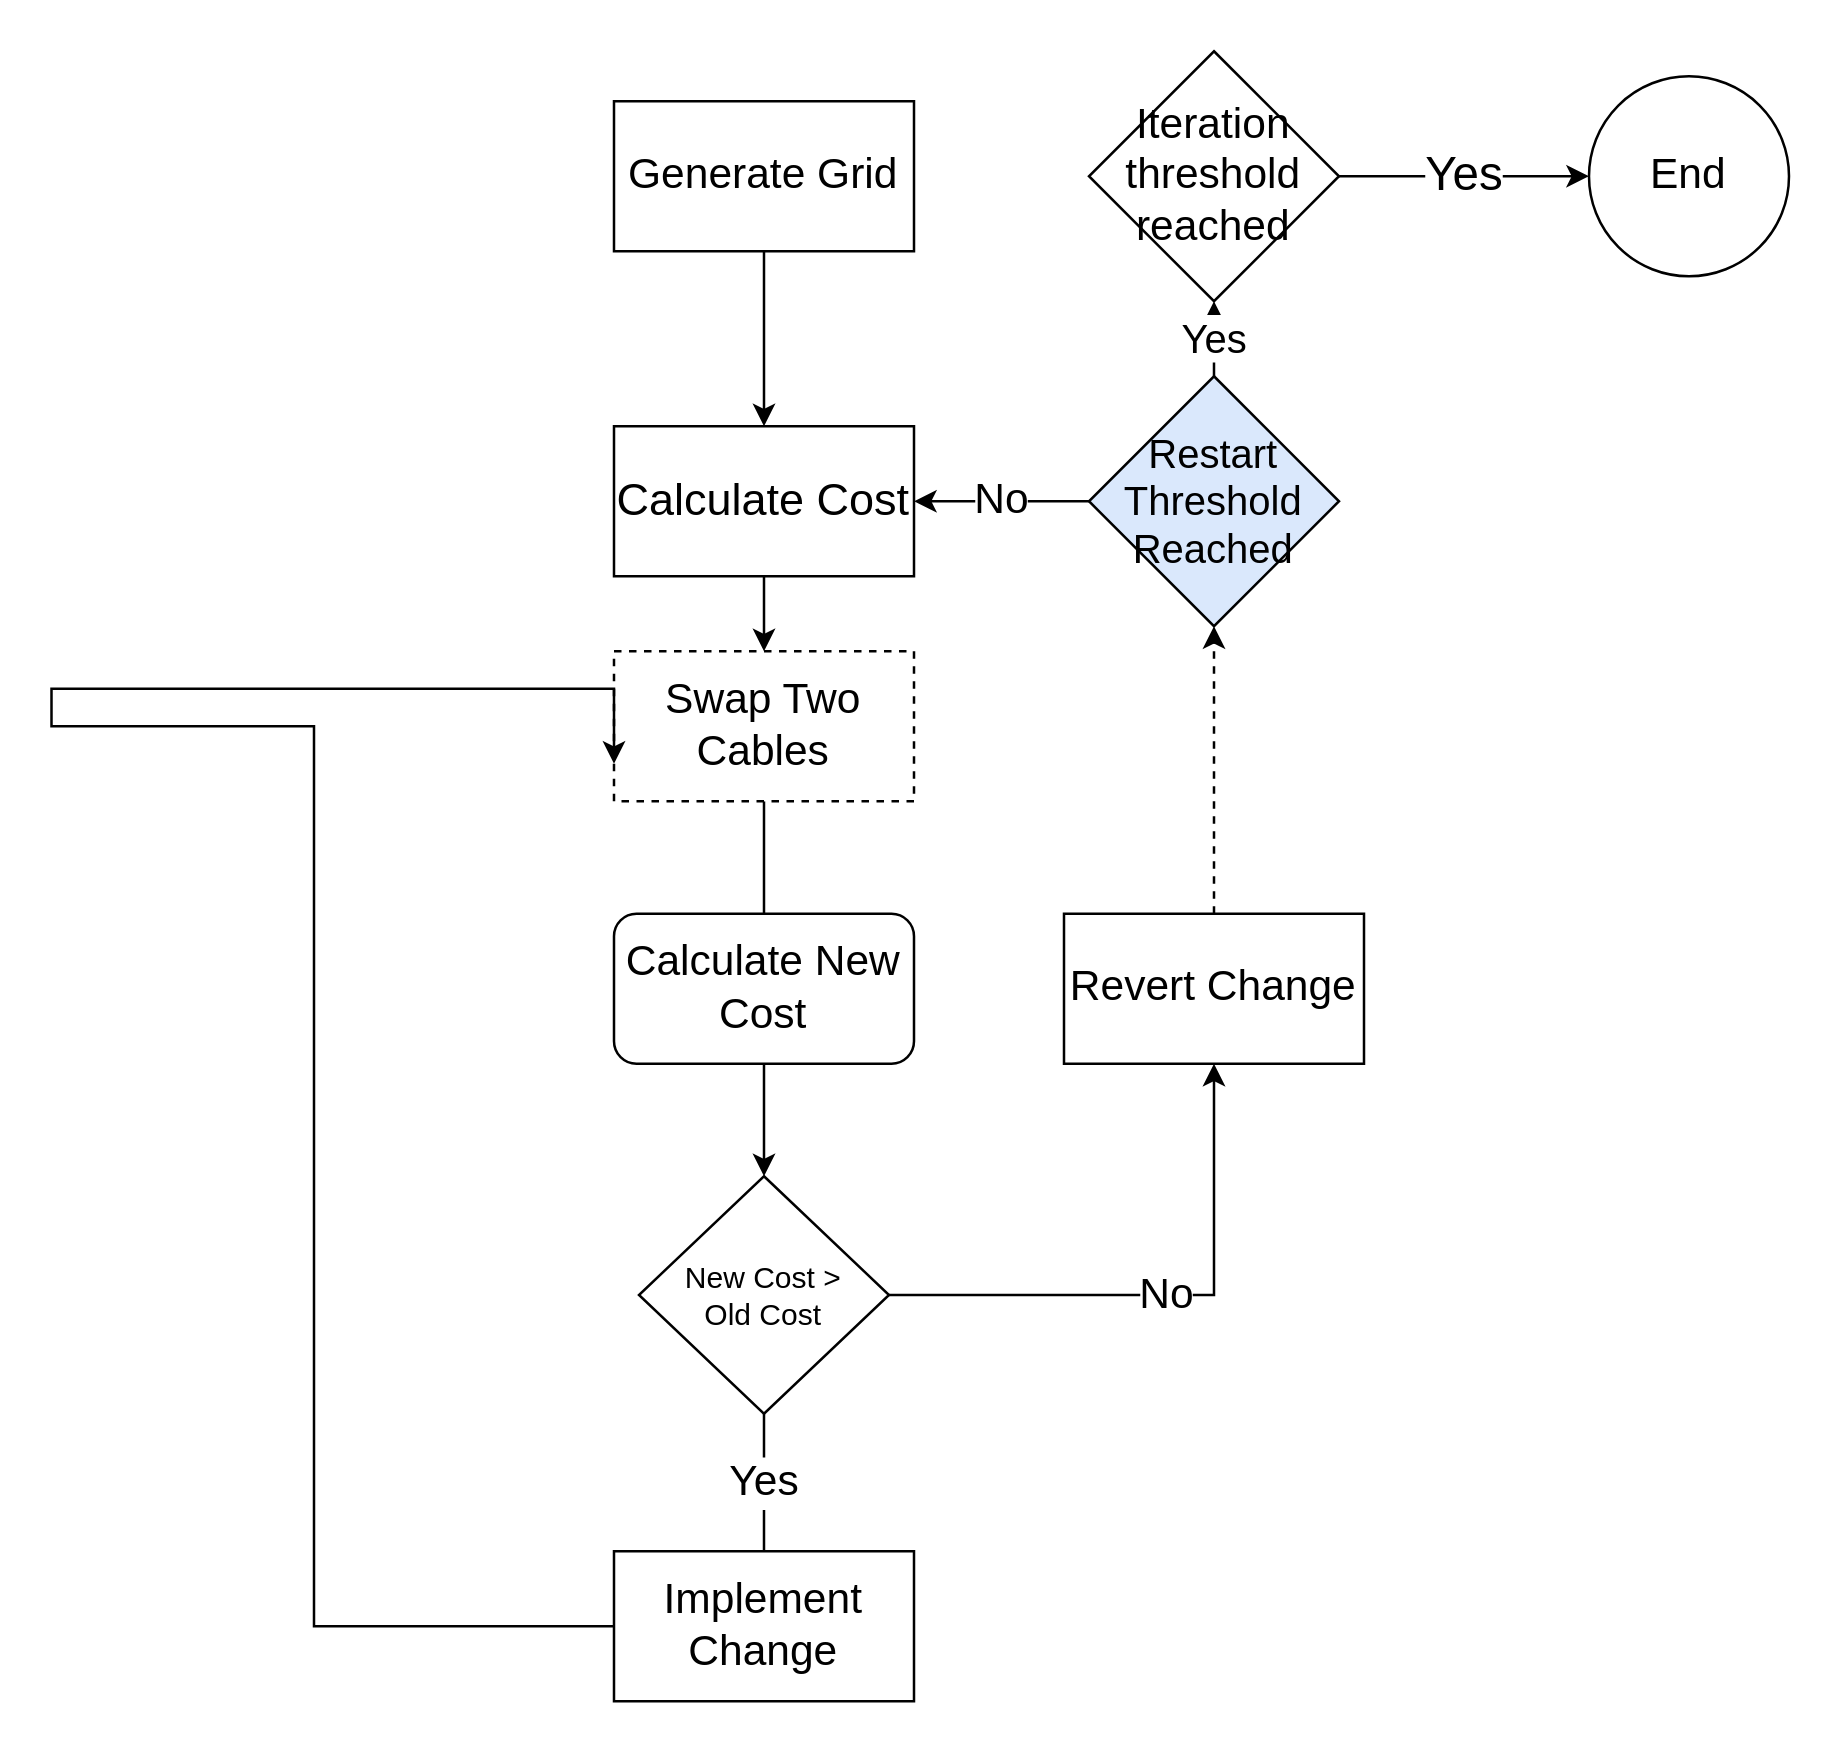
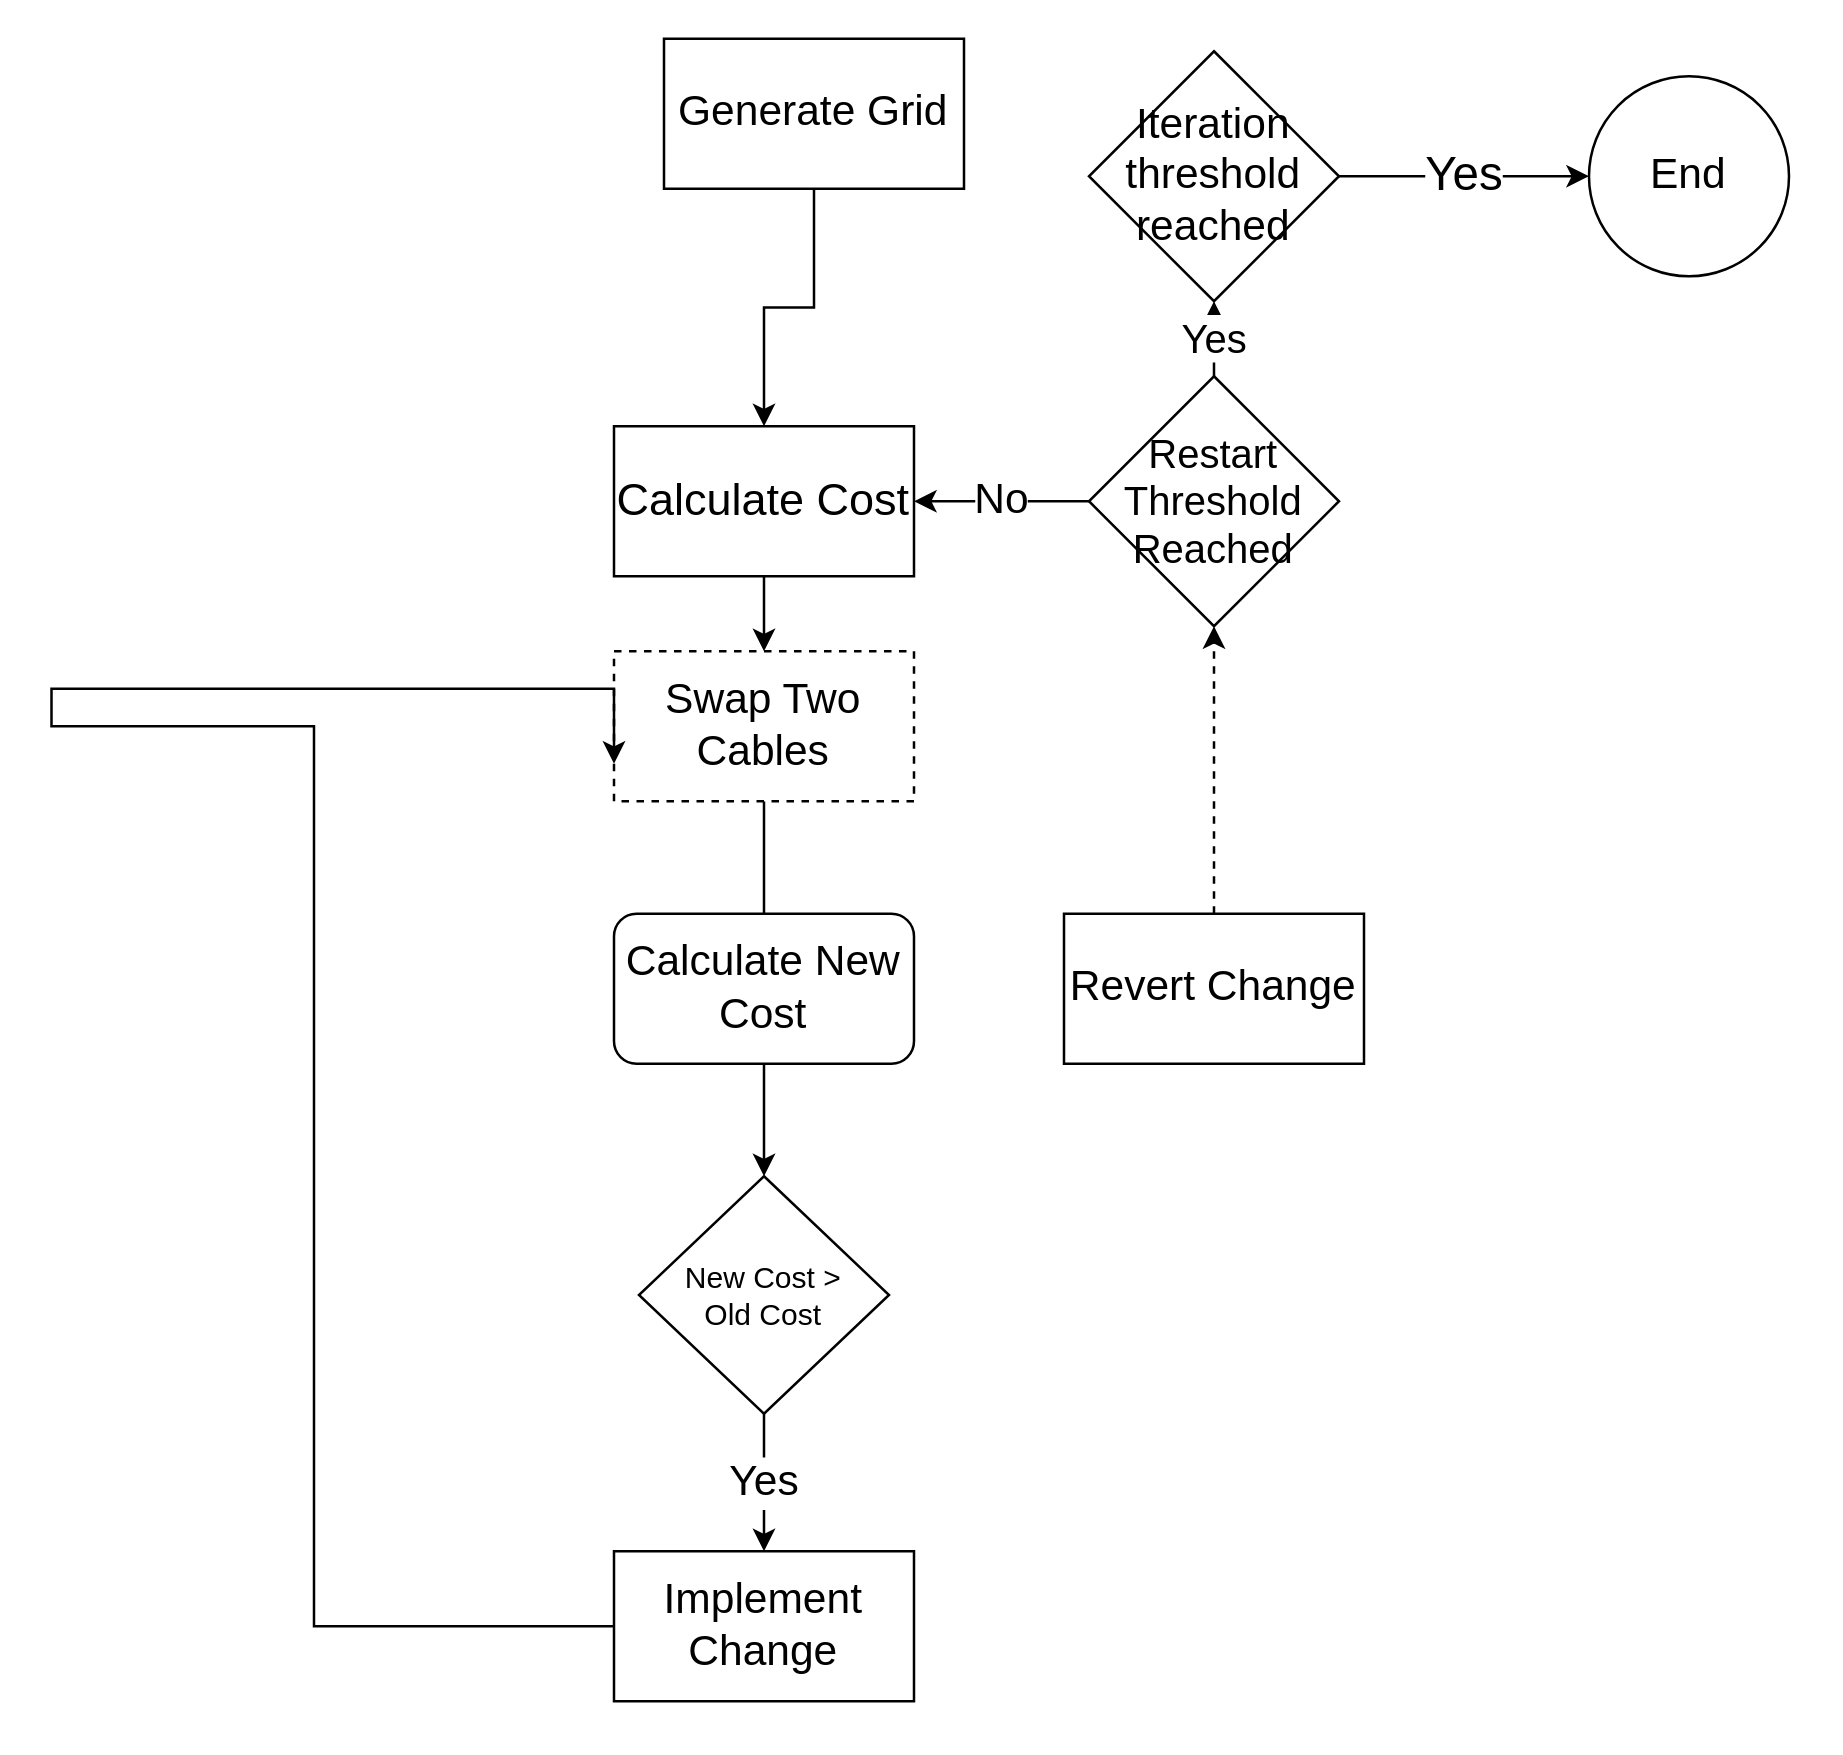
node "Generate Grid": moved (764, 176) -> (814, 114)
node "Restart Threshold Reached": fillcolor #dae8fc -> #ffffff
edge "New Cost > Old Cost" -> "Revert Change": removed, label "No"
edge "New Cost > Old Cost" -- "Implement Change": arrowhead none -> classic
